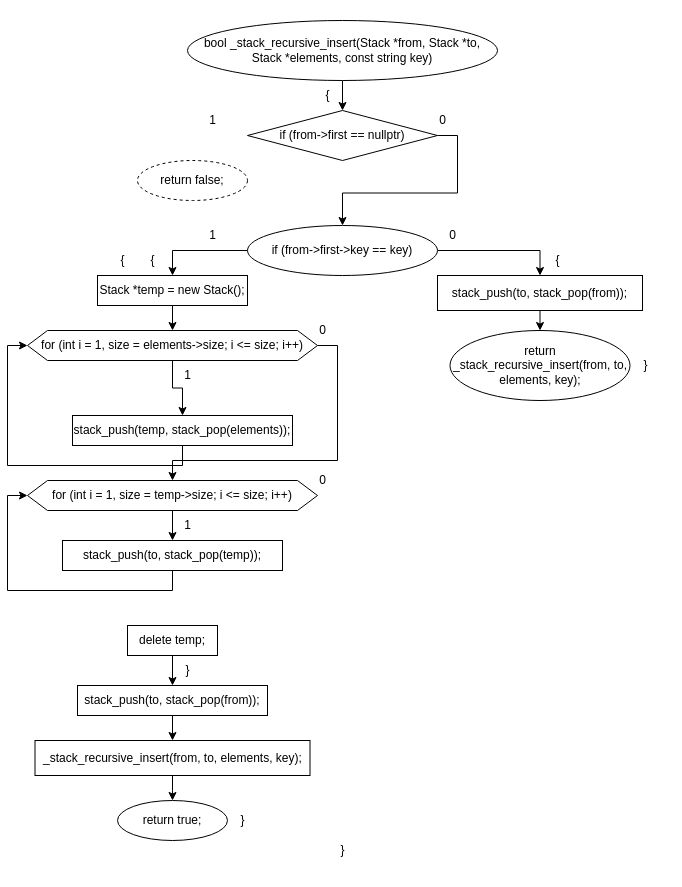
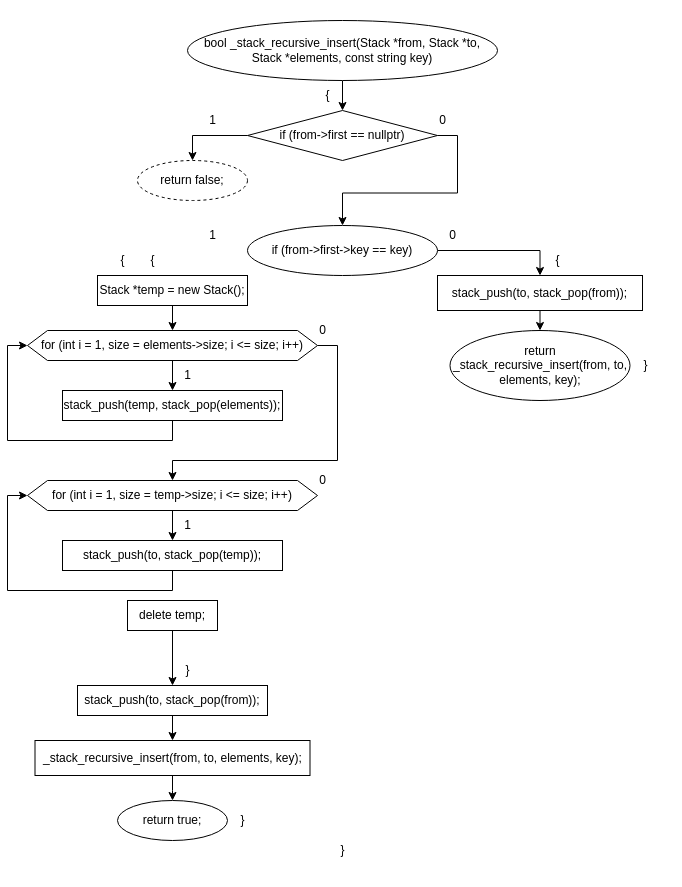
edge "if (from->first == nullptr)" -> "return false;": added
edge "if (from->first->key == key)" -> "Stack *temp = new Stack();": removed
node "stack_push(temp, stack_pop(elements));": moved (183, 431) -> (173, 406)
node "delete temp;": moved (173, 641) -> (173, 616)
